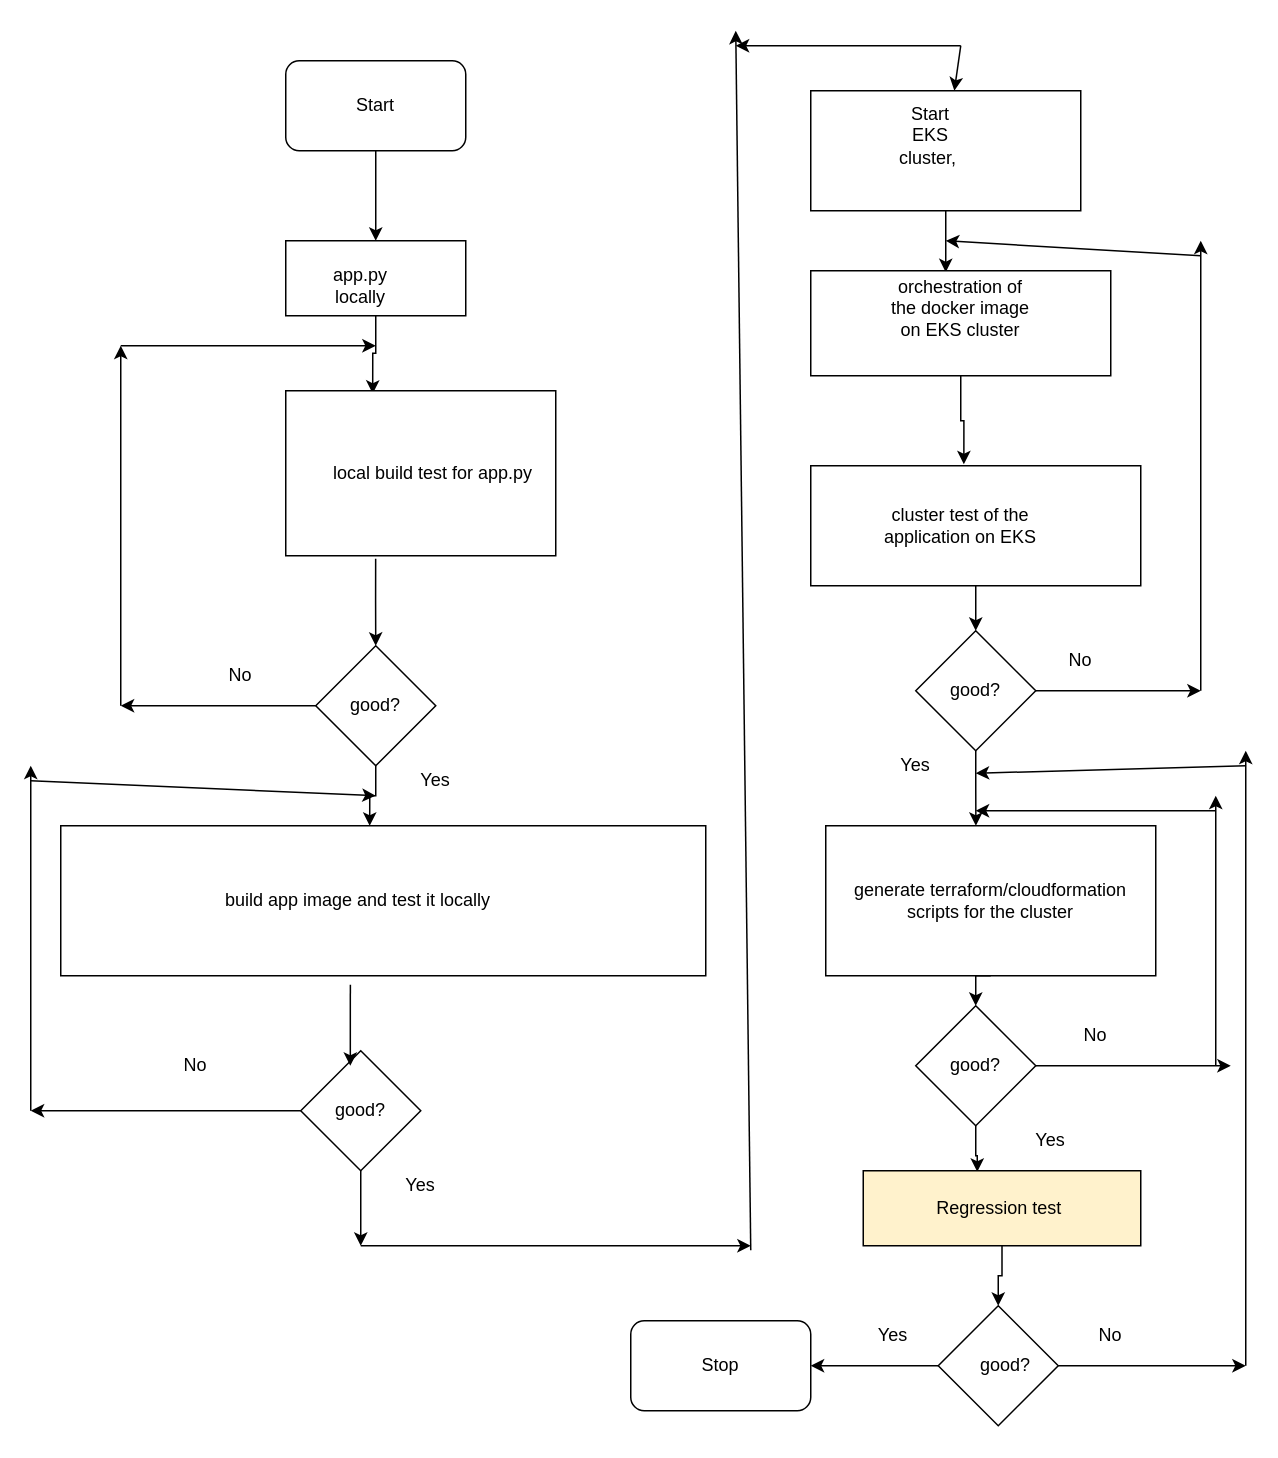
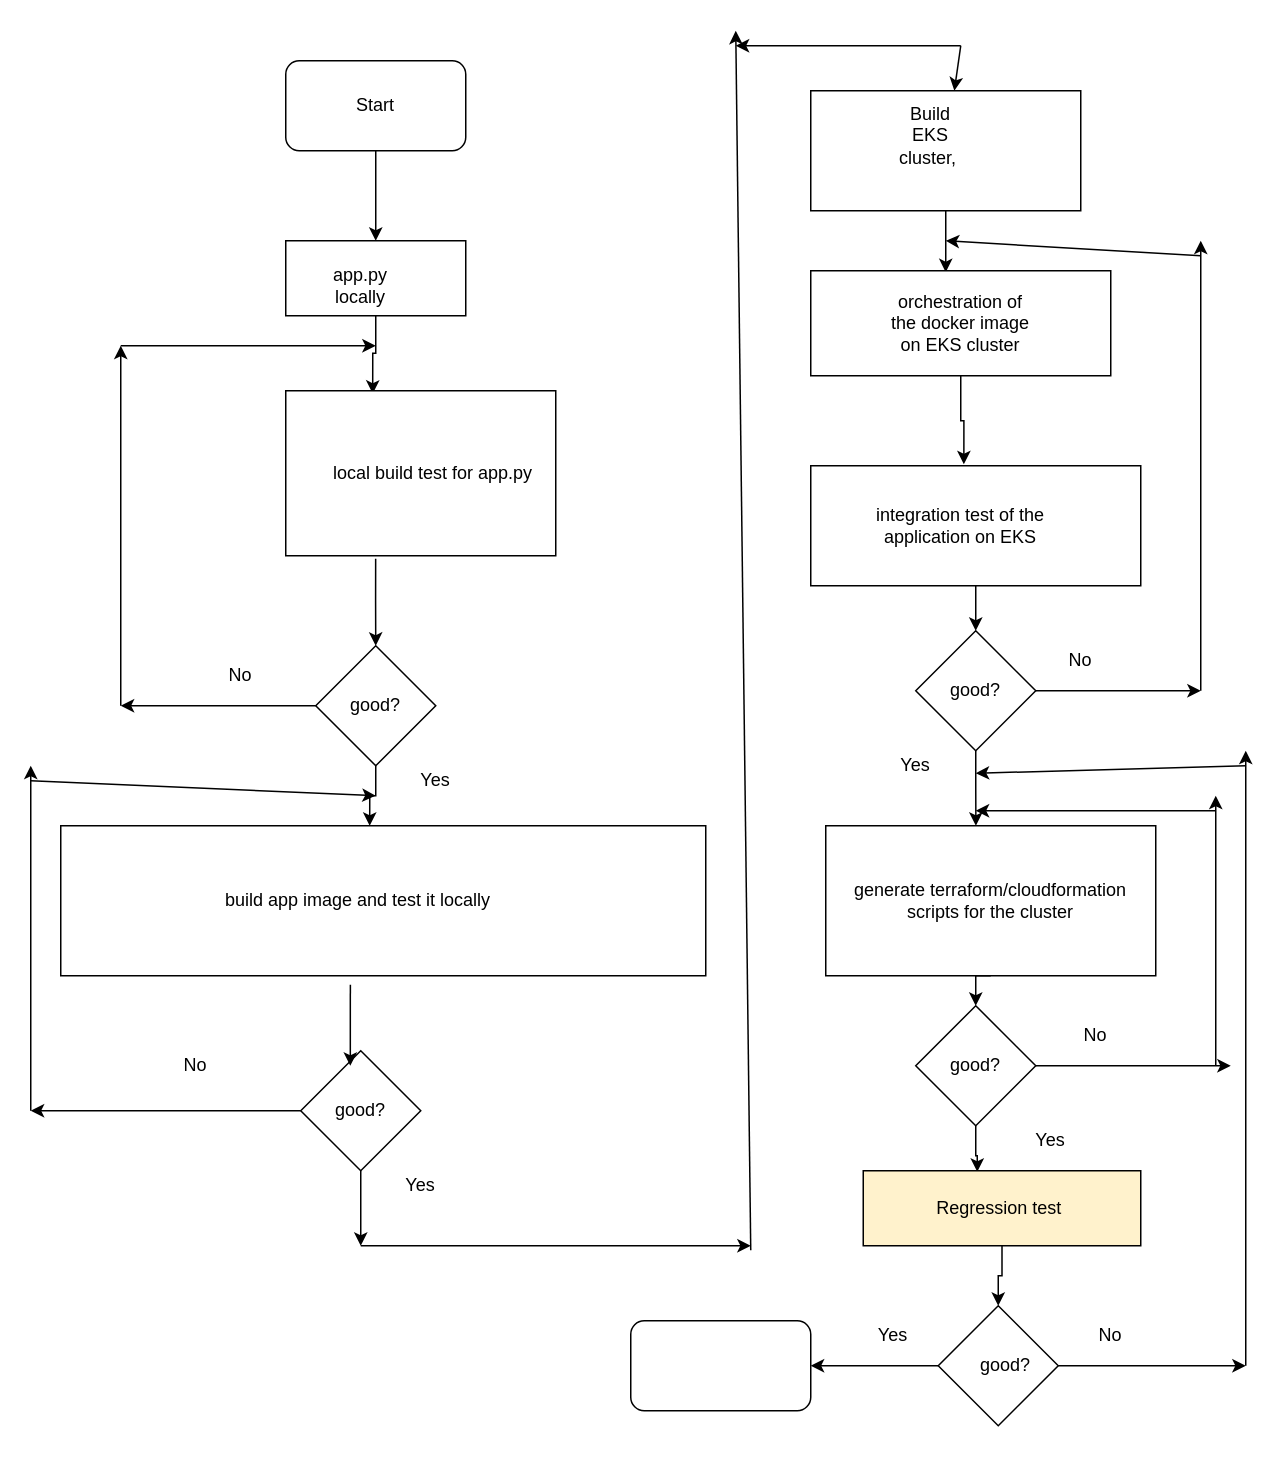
node "Start EKS cluster,": label "Start EKS cluster," -> "Build EKS cluster,"
node "orchestration of the docker image on EKS cluster": moved (961, 308) -> (961, 323)
node "cluster test of the application on EKS": label "cluster test of the application on EKS" -> "integration test of the application on EKS"
node "Stop": removed
